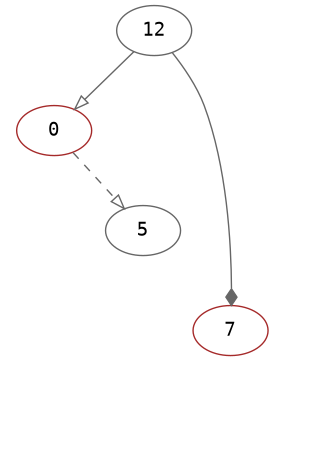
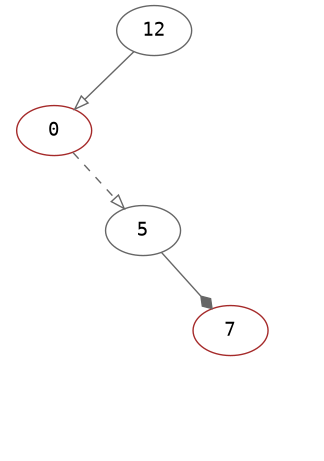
edge "12" -> "7": now "5" -> "7"
